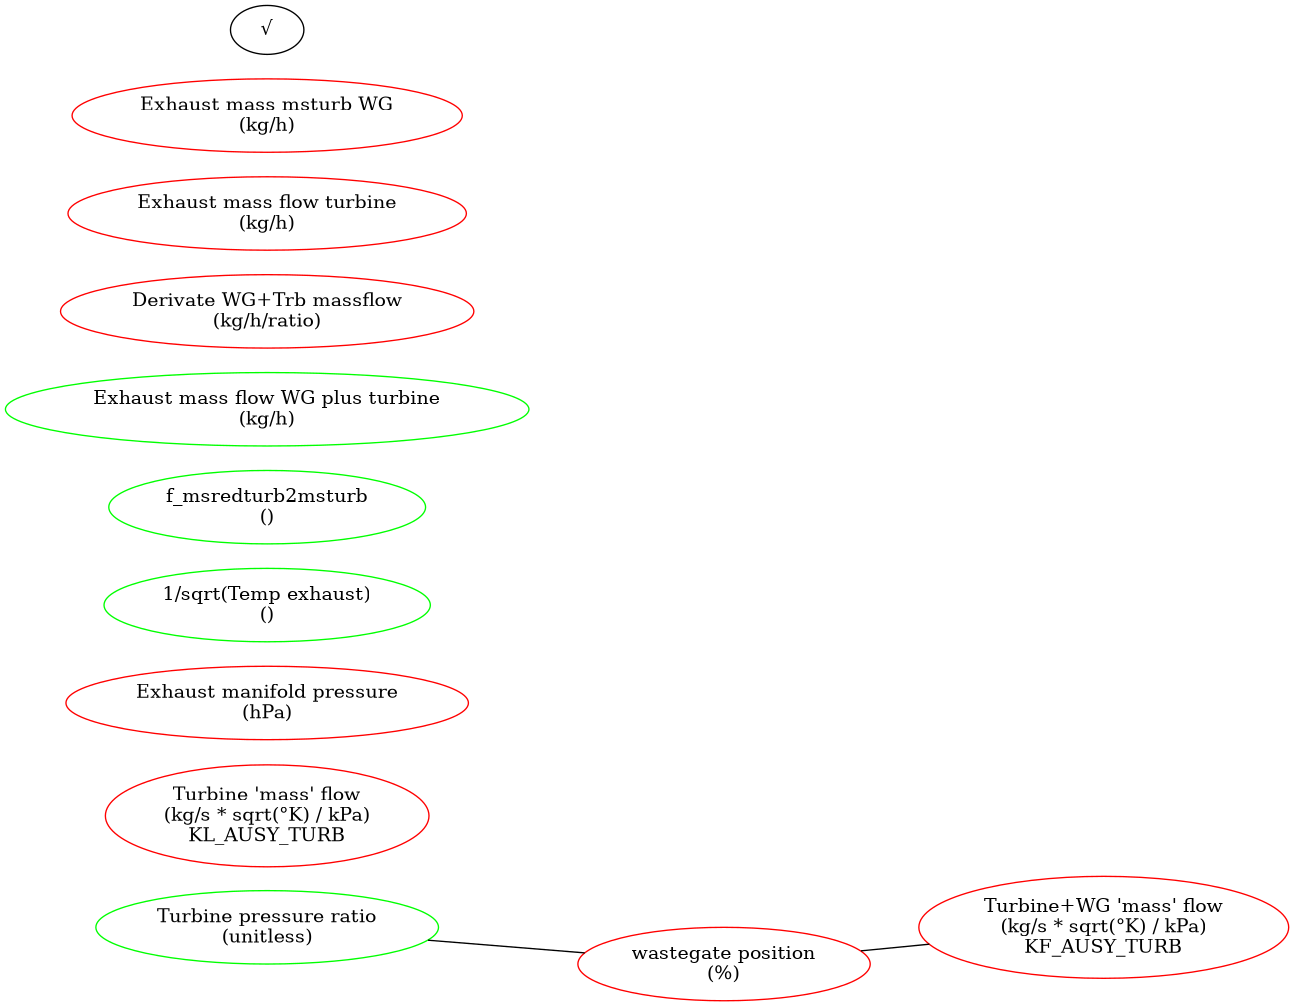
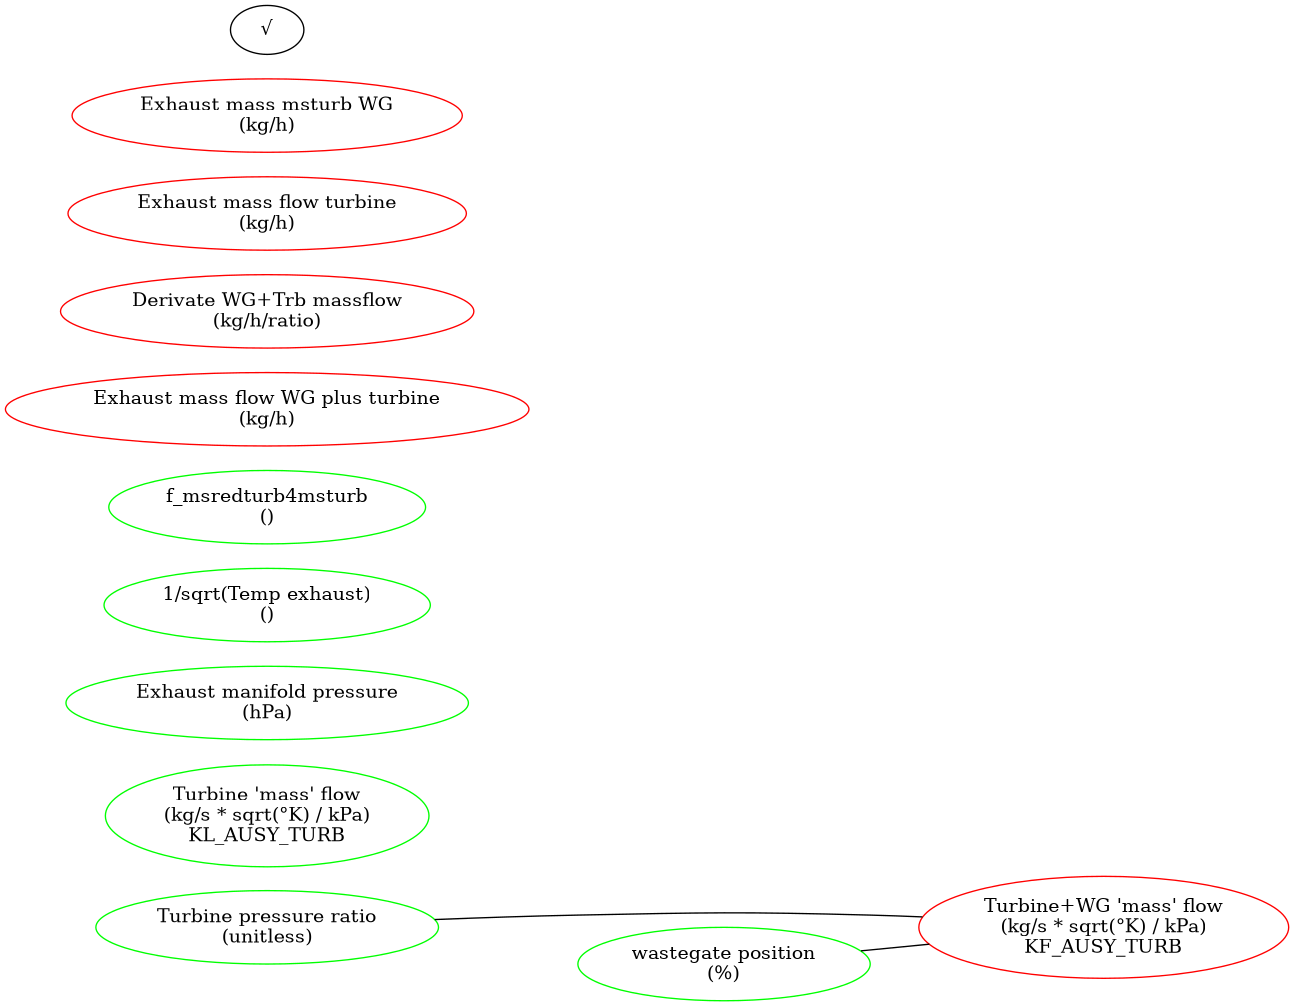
node "Exhaust mass flow WG plus turbine (kg/h)": color green -> red
node "f_msredturb2msturb ()": label "f_msredturb2msturb ()" -> "f_msredturb4msturb ()"
node "Exhaust manifold pressure (hPa)": color red -> green
node "Turbine 'mass' flow (kg/s * sqrt(°K) / kPa) KL_AUSY_TURB": color red -> green
edge "Turbine pressure ratio (unitless)" -- "wastegate position (%)": now "Turbine pressure ratio (unitless)" -- "Turbine+WG 'mass' flow (kg/s * sqrt(°K) / kPa) KF_AUSY_TURB"
node "wastegate position (%)": color red -> green
